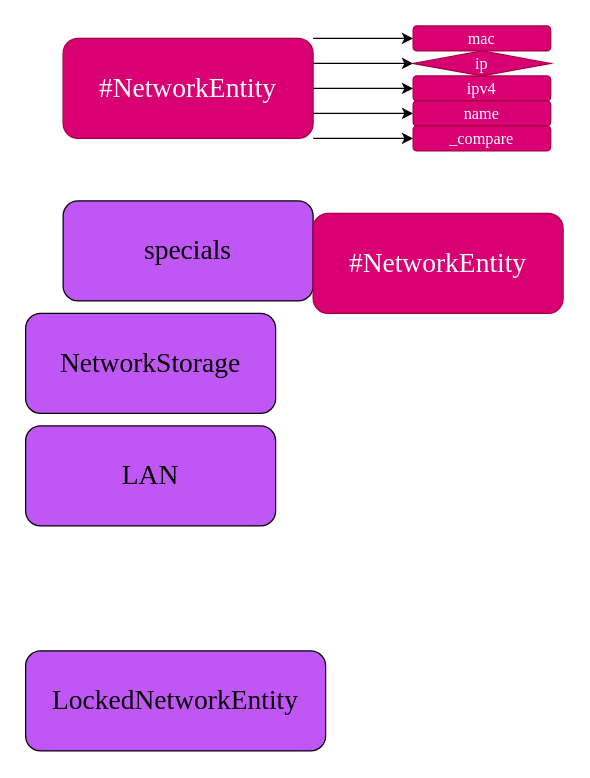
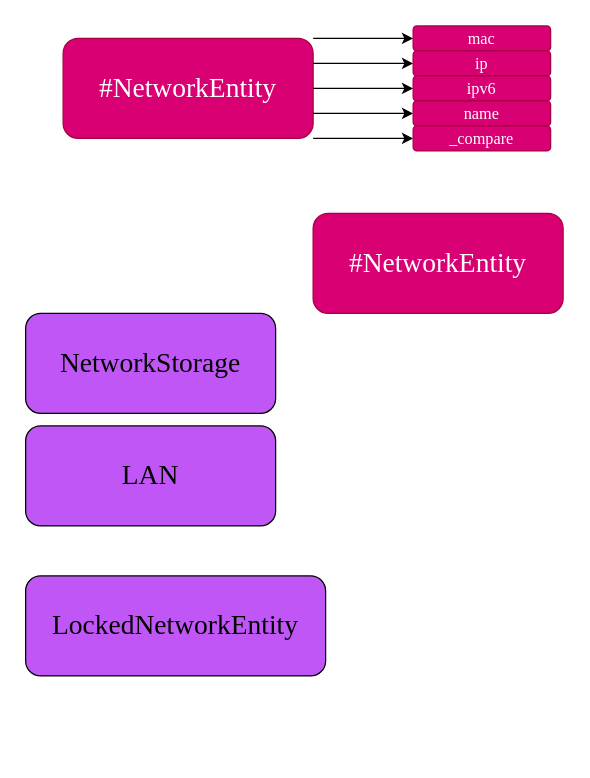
node "ip": shape diamond -> rounded rectangle
node "ipv4": label "ipv4" -> "ipv6"
node "specials": removed
node "LockedNetworkEntity": moved (176, 701) -> (176, 626)
